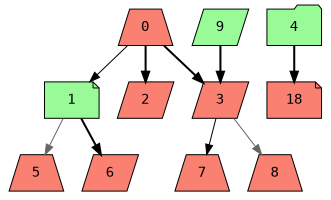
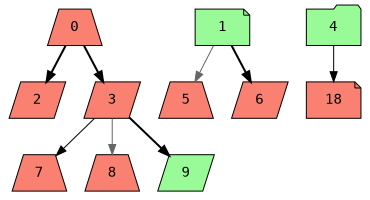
edge "9" -> "3": reversed
edge "4" -> "18": style bold -> solid
edge "0" -> "1": removed
